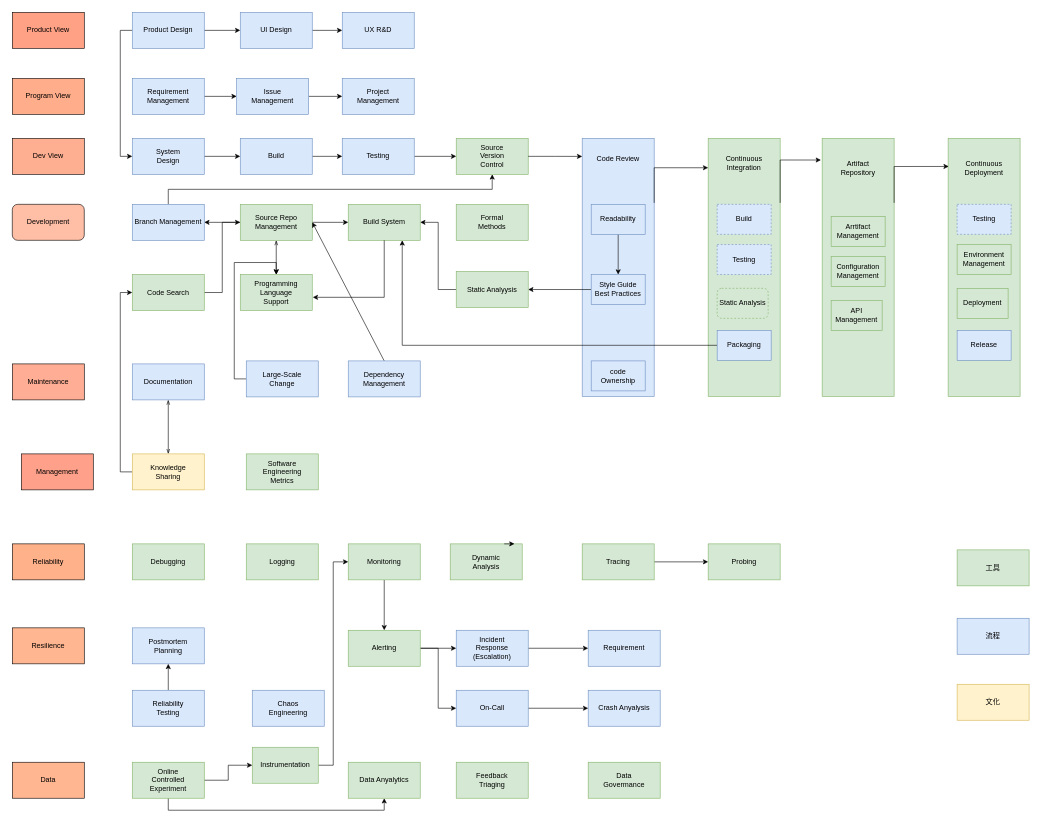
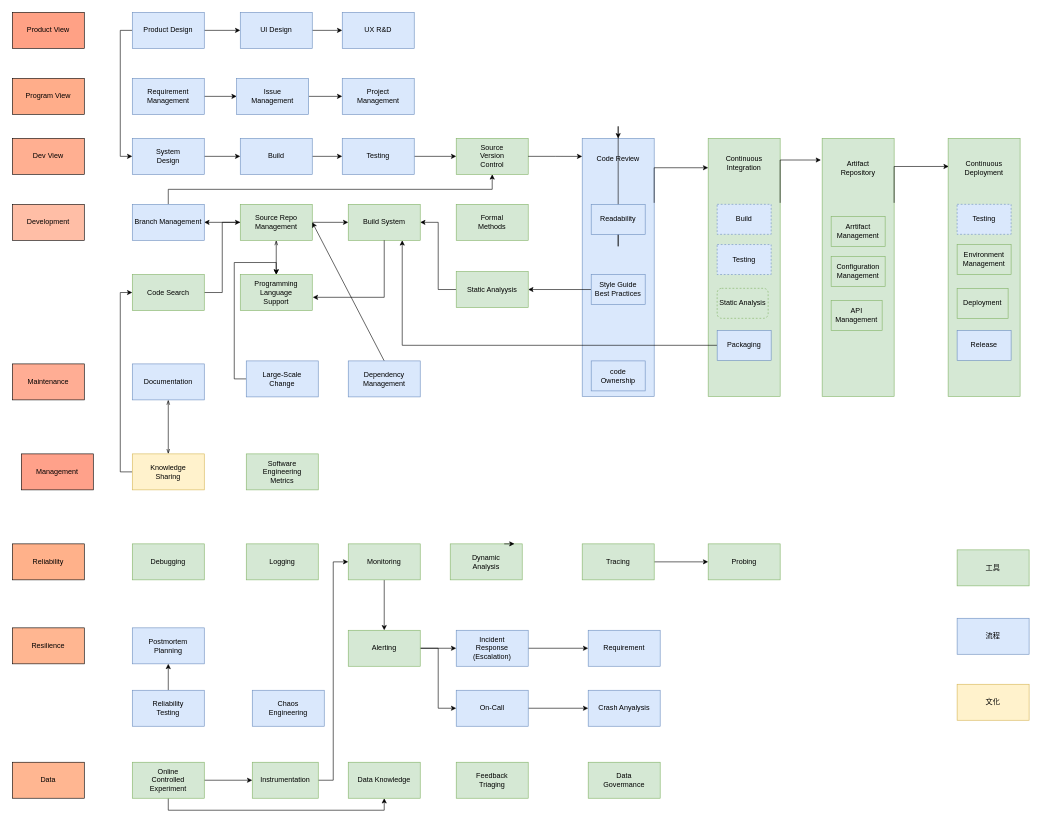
node "Development": shape rounded rectangle -> rectangle
edge "Readability" -> "Style Guide Best Practices": now "Readability" -> "Code Review"
node "Instrumentation": moved (285, 765) -> (285, 780)
node "Data Anyalytics": label "Data Anyalytics" -> "Data Knowledge"
